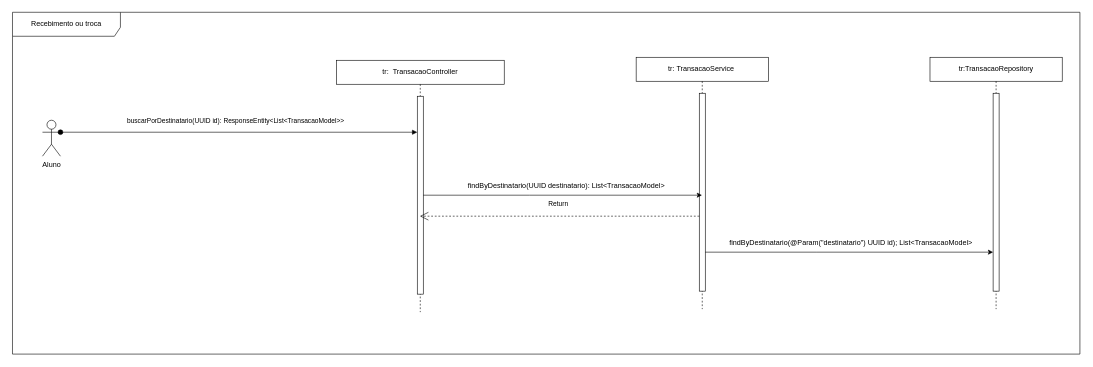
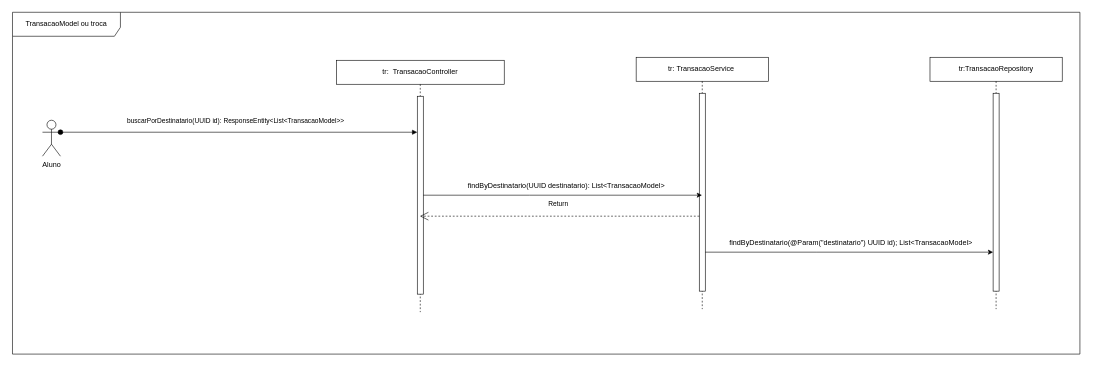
node "Recebimento ou troca": label "Recebimento ou troca" -> "TransacaoModel ou troca"
